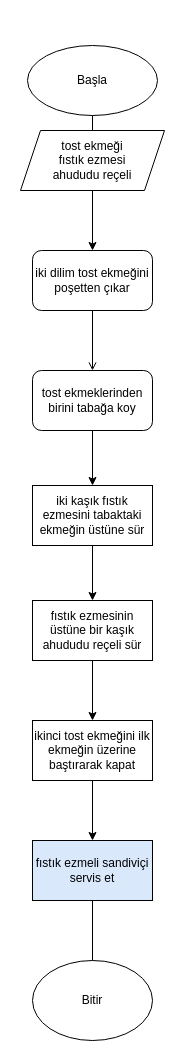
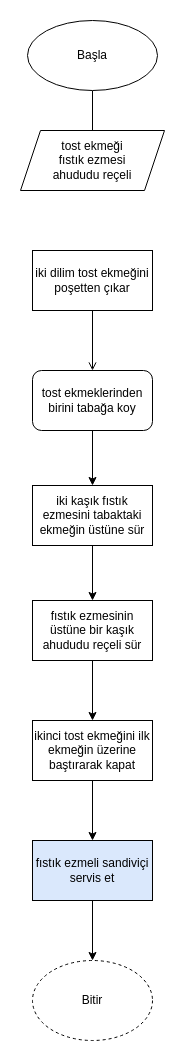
node "Başla": moved (93, 81) -> (93, 56)
edge "tost ekmeği fıstık ezmesi ahududu reçeli" -> "iki dilim tost ekmeğini poşetten çıkar": removed
node "iki dilim tost ekmeğini poşetten çıkar": shape rounded rectangle -> rectangle
edge "fıstık ezmeli sandiviçi servis et" -- "Bitir": arrowhead none -> classic
node "Bitir": style solid -> dashed
